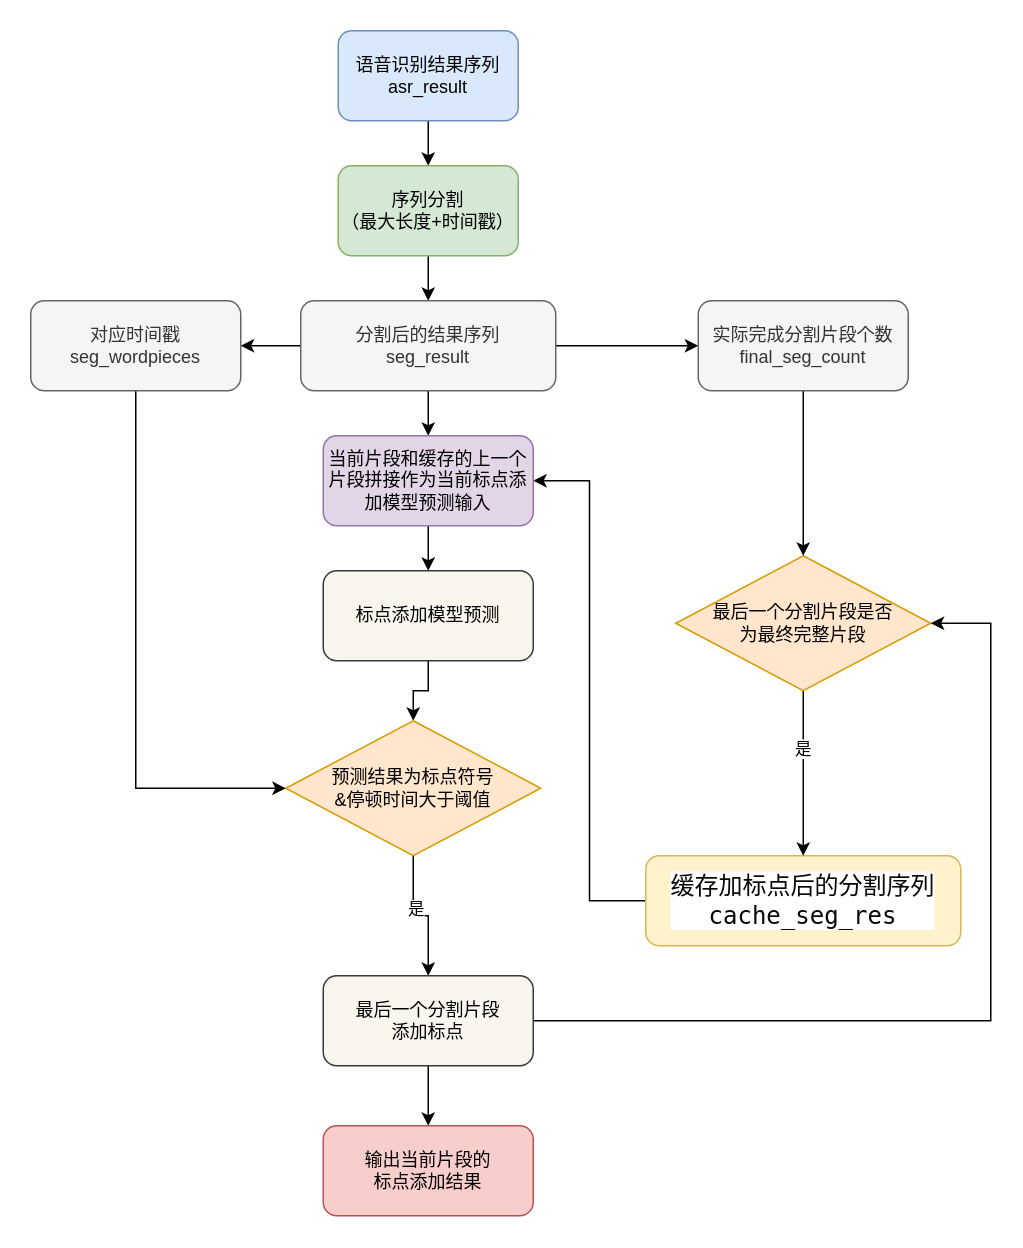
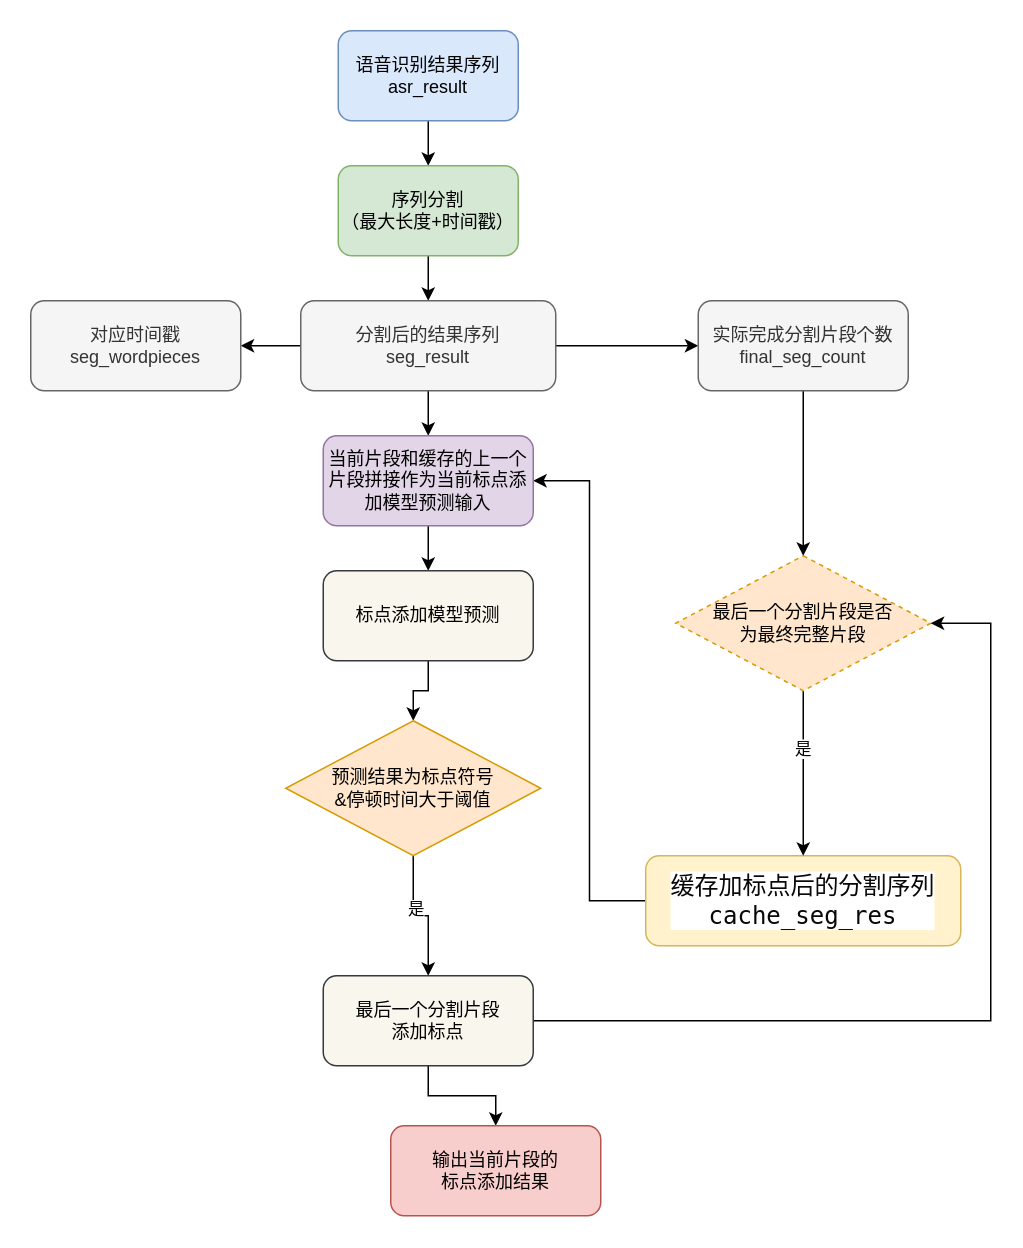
node "最后一个分割片段是否 为最终完整片段": style solid -> dashed
edge "对应时间戳 seg_wordpieces" -> "预测结果为标点符号 &停顿时间大于阈值": removed
node "输出当前片段的 标点添加结果": moved (428, 1171) -> (496, 1171)
